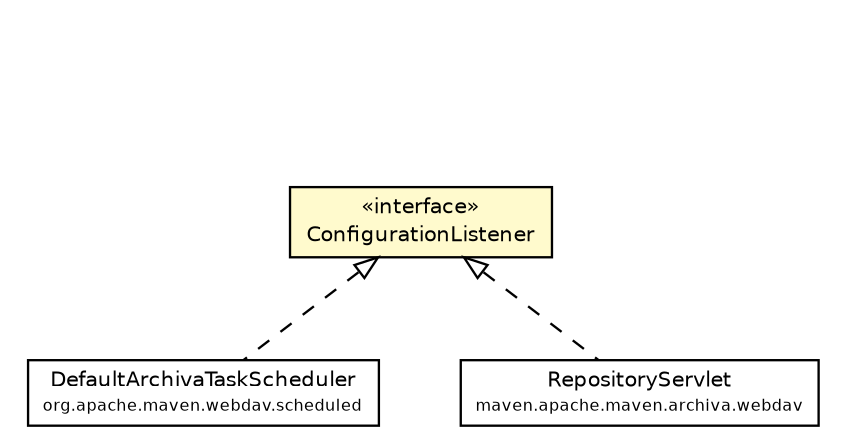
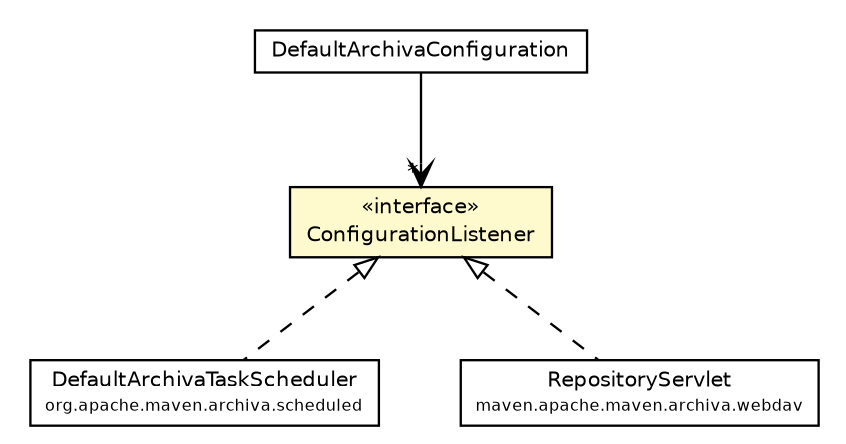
node "DefaultArchivaConfiguration": added
node "DefaultArchivaTaskScheduler": text "org.apache.maven.webdav.scheduled" -> "org.apache.maven.archiva.scheduled"
